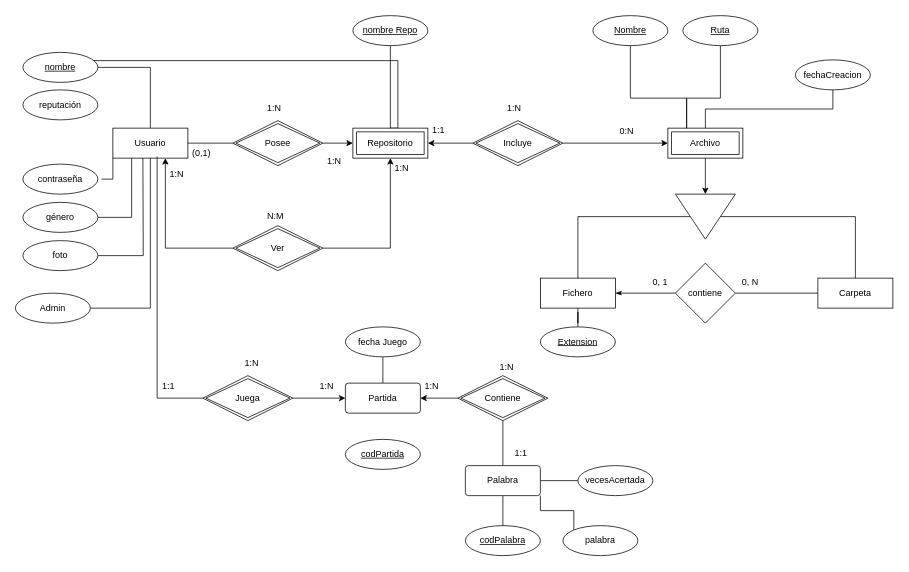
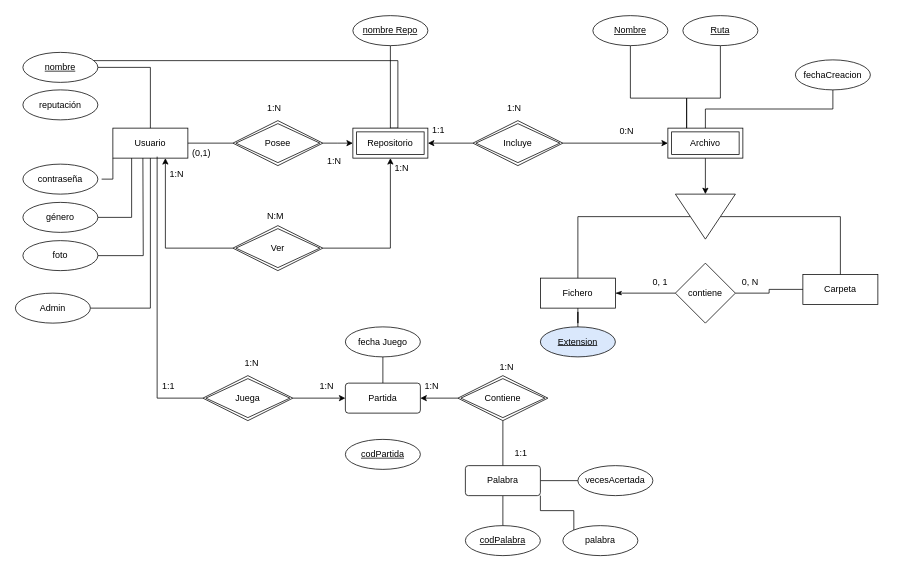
node "Carpeta": moved (855, 293) -> (840, 289)
node "Extension": fillcolor #ffffff -> #dae8fc
